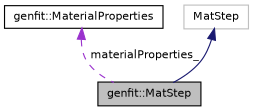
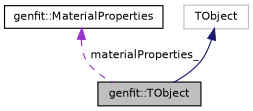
node "MatStep": label "MatStep" -> "TObject"
node "genfit::MatStep": label "genfit::MatStep" -> "genfit::TObject"
